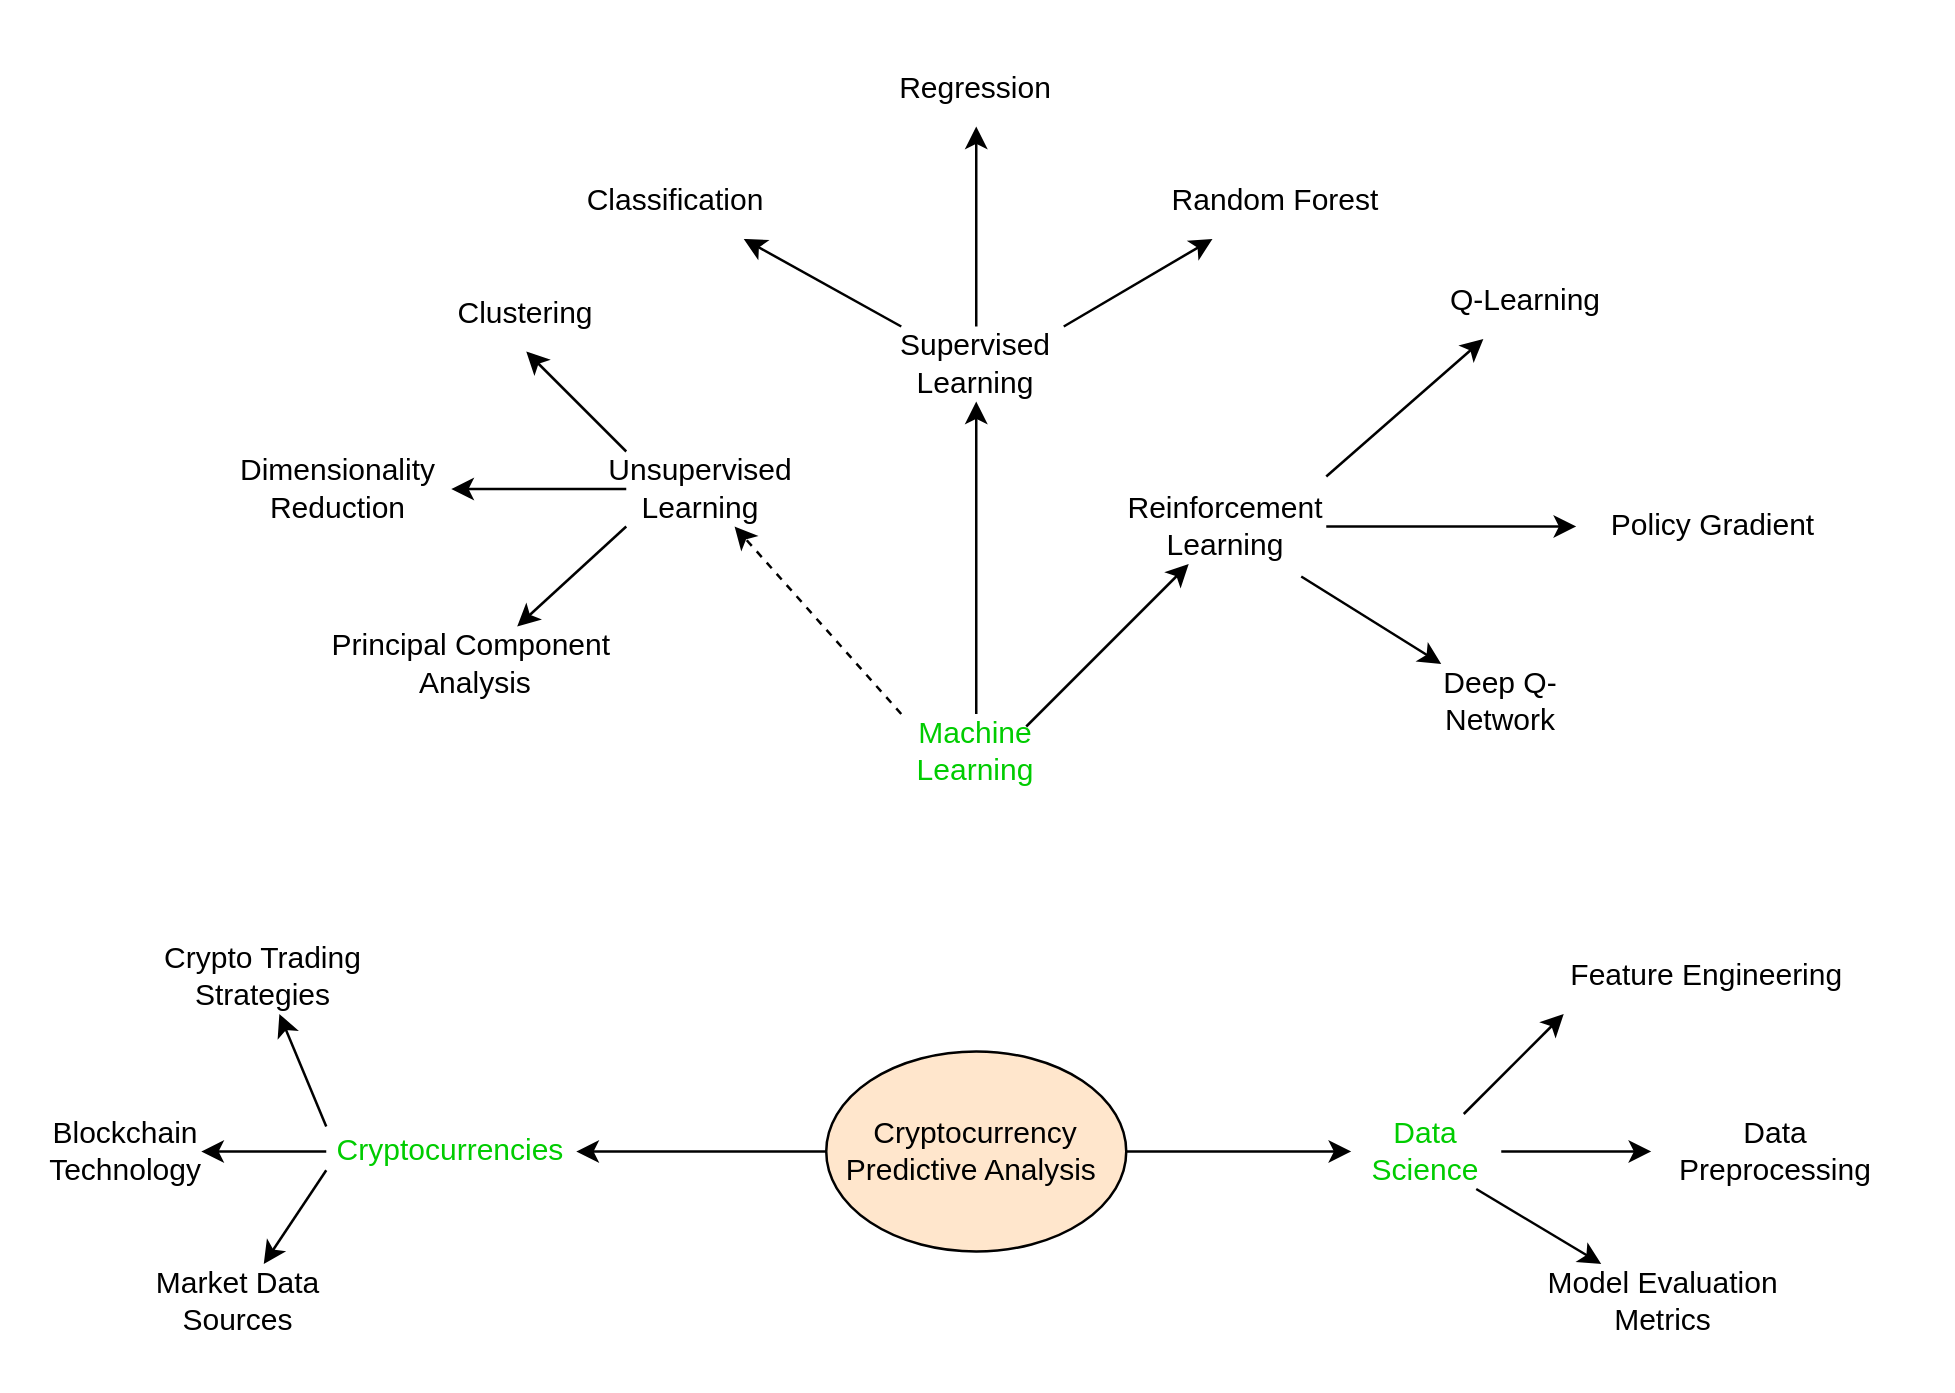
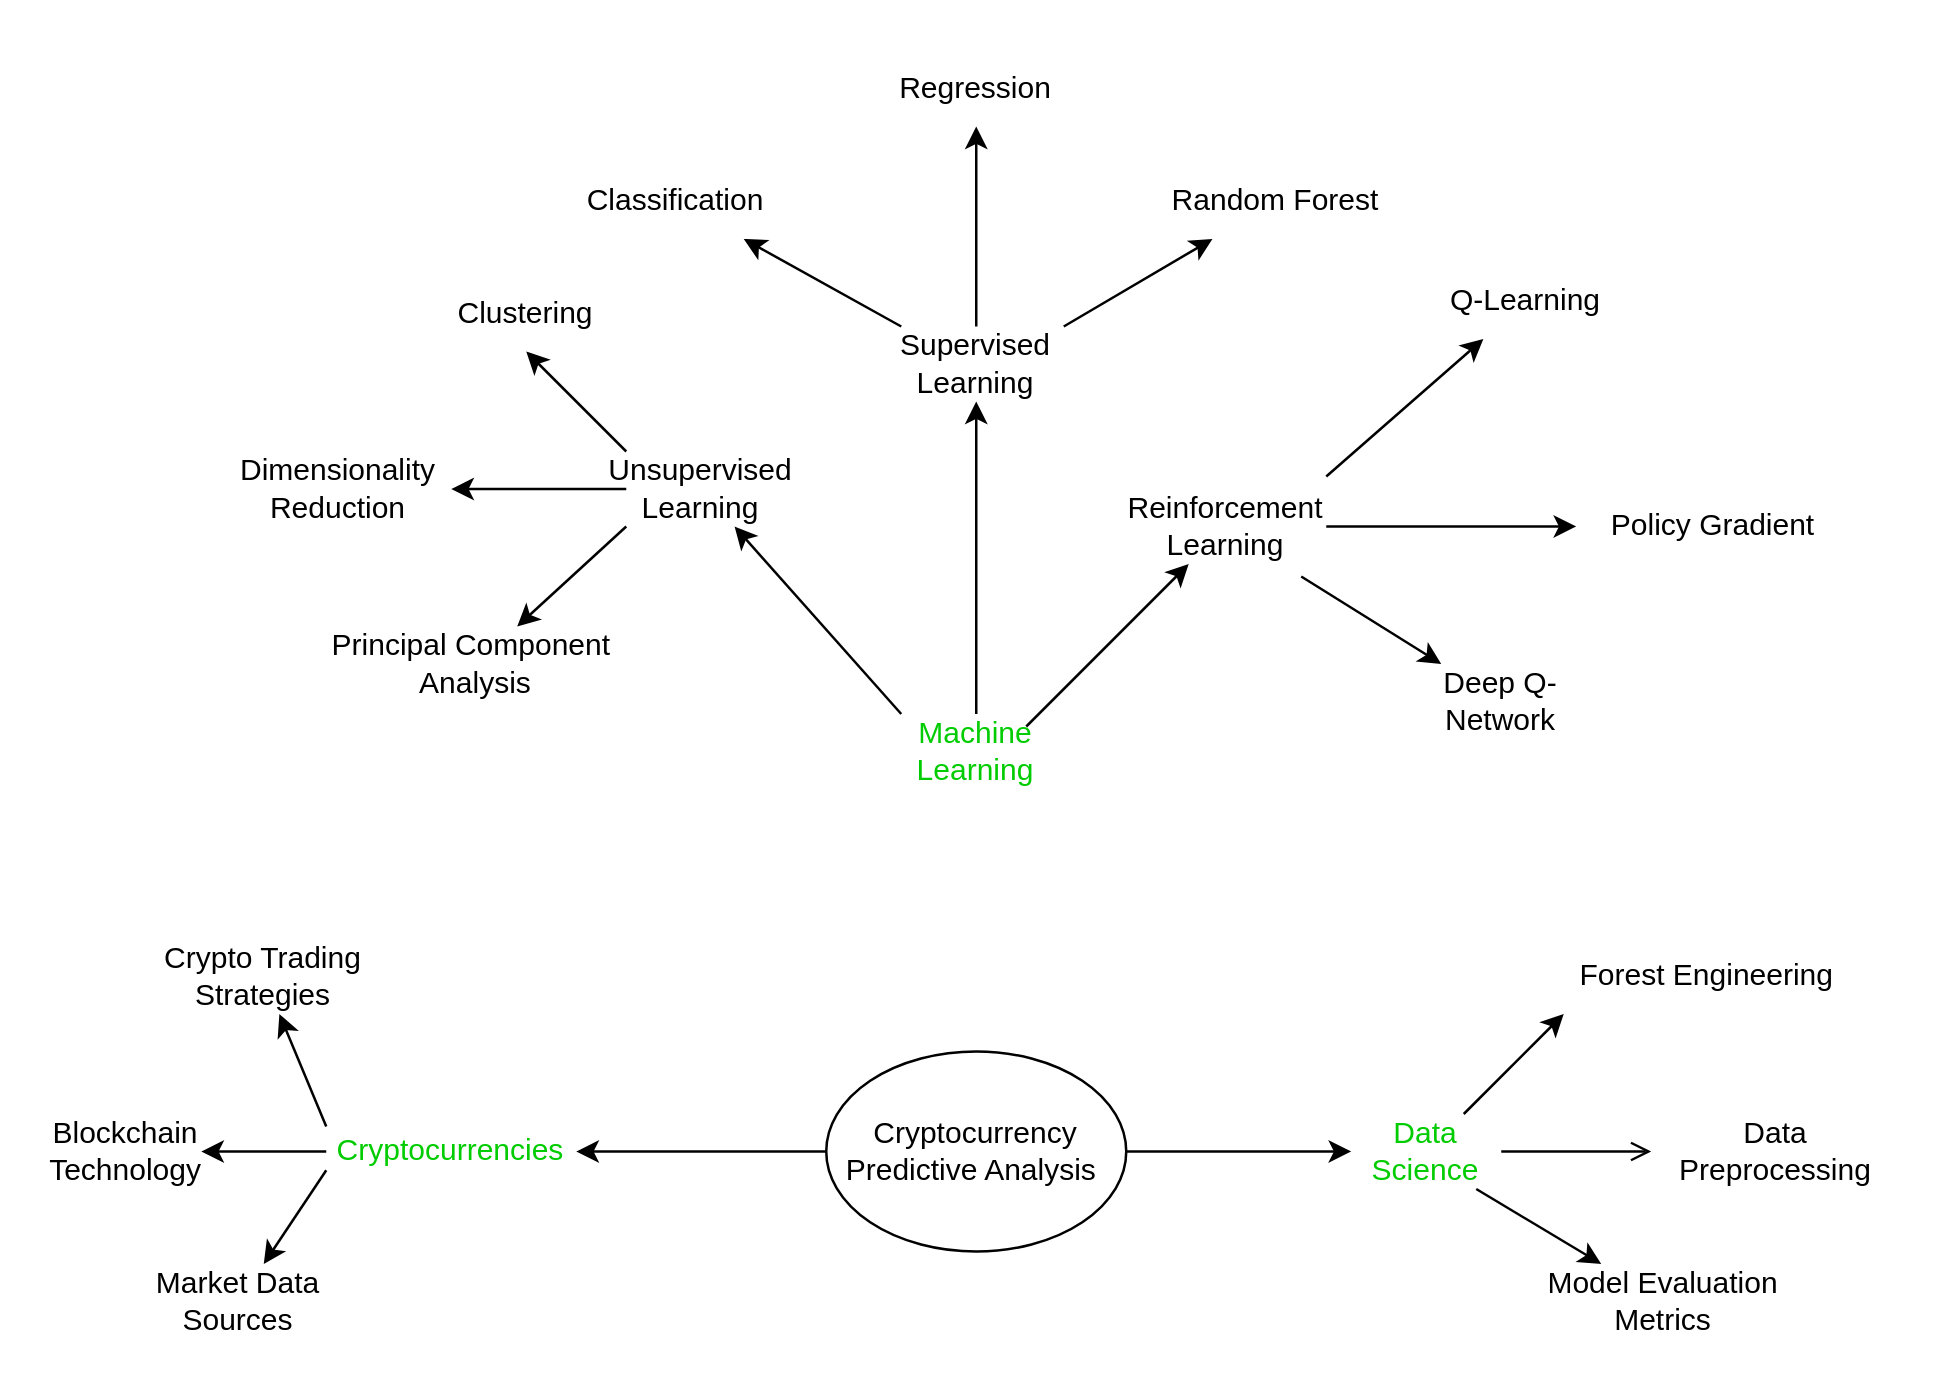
edge "Machine Learning" -> "Unsupervised Learning": style dashed -> solid
node "Feature Engineering": label "Feature Engineering" -> "Forest Engineering"
node "Cryptocurrency Predictive Analysis": fillcolor #ffe6cc -> #ffffff
edge "Data Science" -> "Data Preprocessing": arrowhead classic -> open
